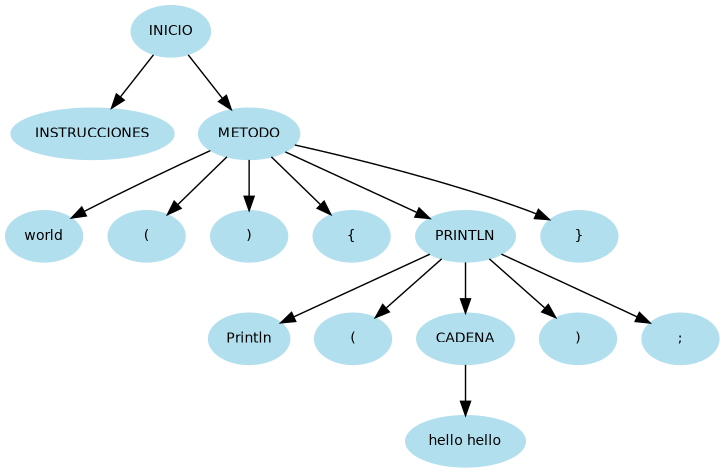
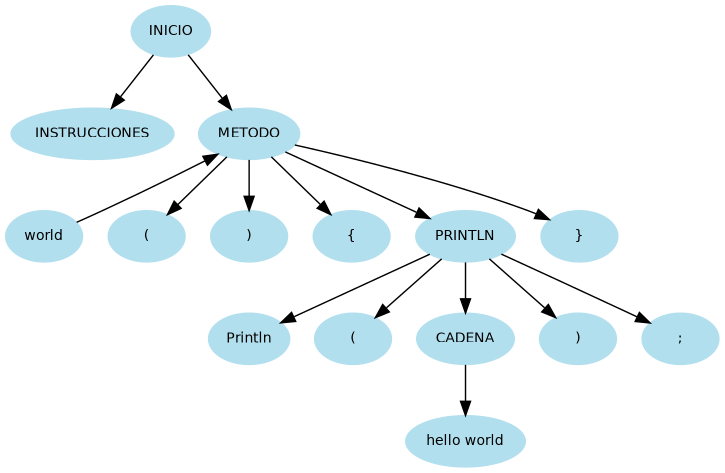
edge "METODO" -> "world": reversed
node "hello hello": label "hello hello" -> "hello world"
